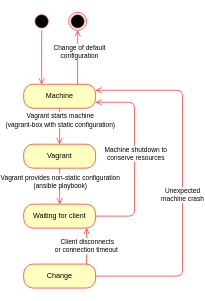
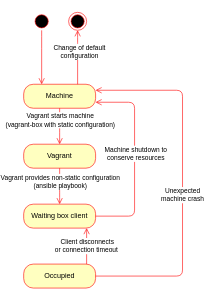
node "Waiting for client": label "Waiting for client" -> "Waiting box client"
node "Change": label "Change" -> "Occupied"
